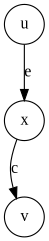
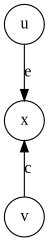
edge "x" -> "v": reversed
